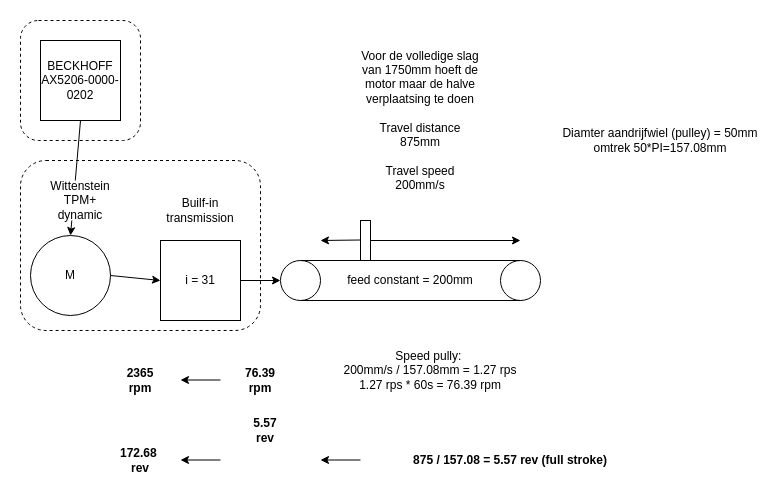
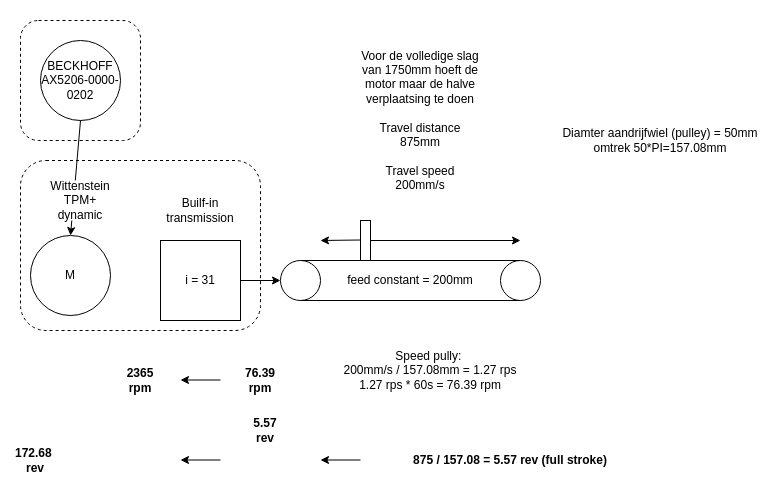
node "BECKHOFF AX5206-0000-0202": shape rectangle -> ellipse
edge "M" -> "i = 31": removed
node "172.68 rev": moved (141, 461) -> (36, 461)
